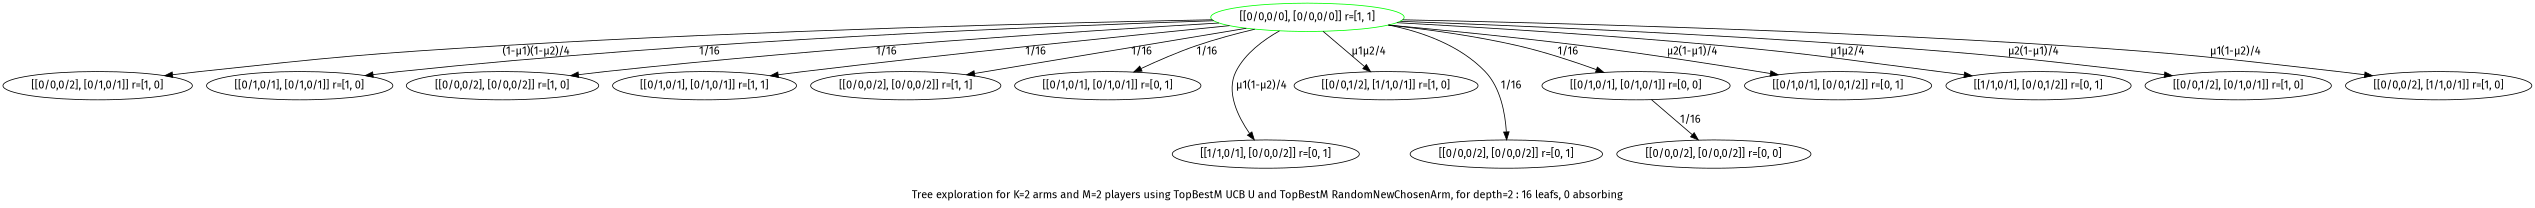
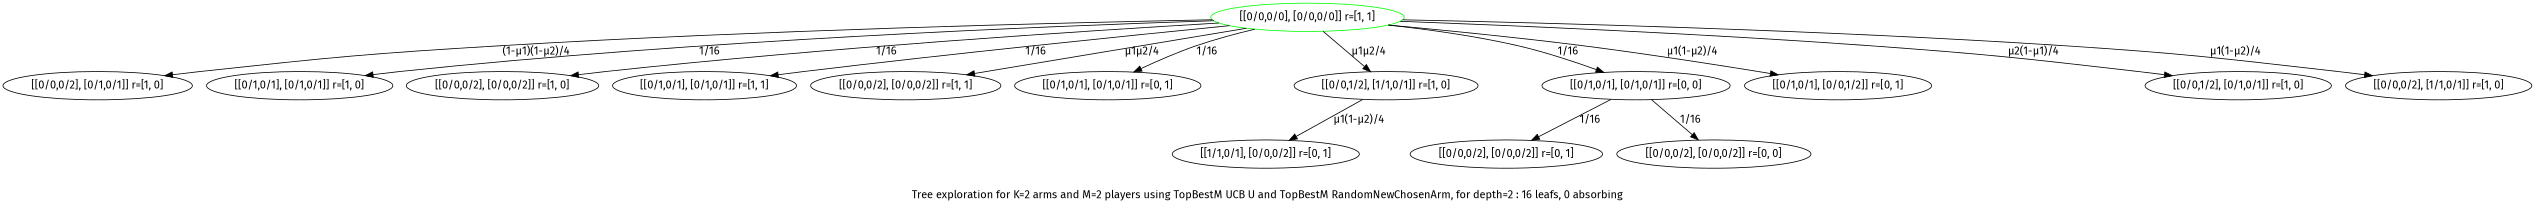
edge "[[0/0,0/0], [0/0,0/0]] r=[1, 1]" -> "[[0/0,0/2], [0/0,0/2]] r=[1, 1]": label "1/16" -> "µ1µ2/4"
edge "[[0/0,0/0], [0/0,0/0]] r=[1, 1]" -> "[[0/1,0/1], [0/0,1/2]] r=[0, 1]": label "µ2(1-µ1)/4" -> "µ1(1-µ2)/4"
edge "[[0/0,0/0], [0/0,0/0]] r=[1, 1]" -> "[[0/0,0/2], [0/0,0/2]] r=[0, 1]": now "[[0/1,0/1], [0/1,0/1]] r=[0, 0]" -> "[[0/0,0/2], [0/0,0/2]] r=[0, 1]"
edge "[[0/0,0/0], [0/0,0/0]] r=[1, 1]" -> "[[1/1,0/1], [0/0,0/2]] r=[0, 1]": now "[[0/0,1/2], [1/1,0/1]] r=[1, 0]" -> "[[1/1,0/1], [0/0,0/2]] r=[0, 1]"
node "[[1/1,0/1], [0/0,1/2]] r=[0, 1]": removed
